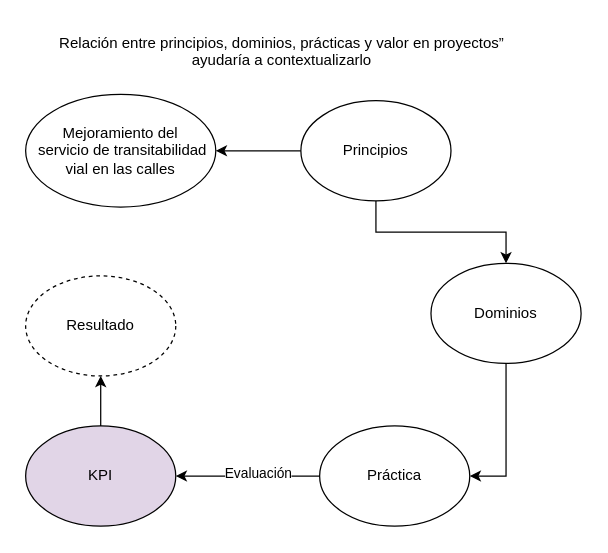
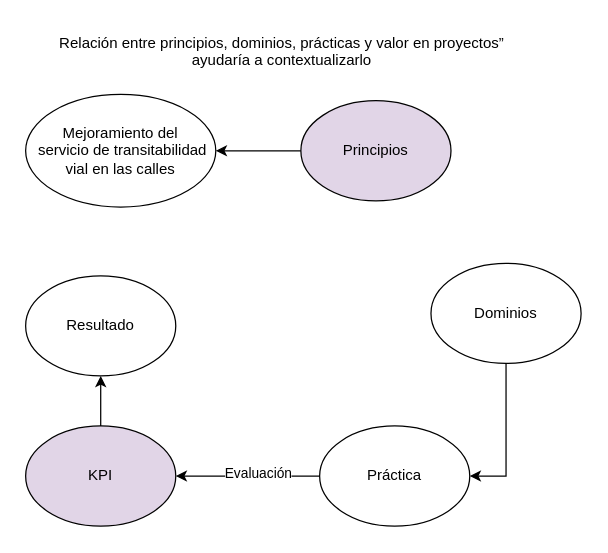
node "Principios": fillcolor #ffffff -> #e1d5e7
edge "Principios" -> "Dominios": removed
node "Resultado": style dashed -> solid
